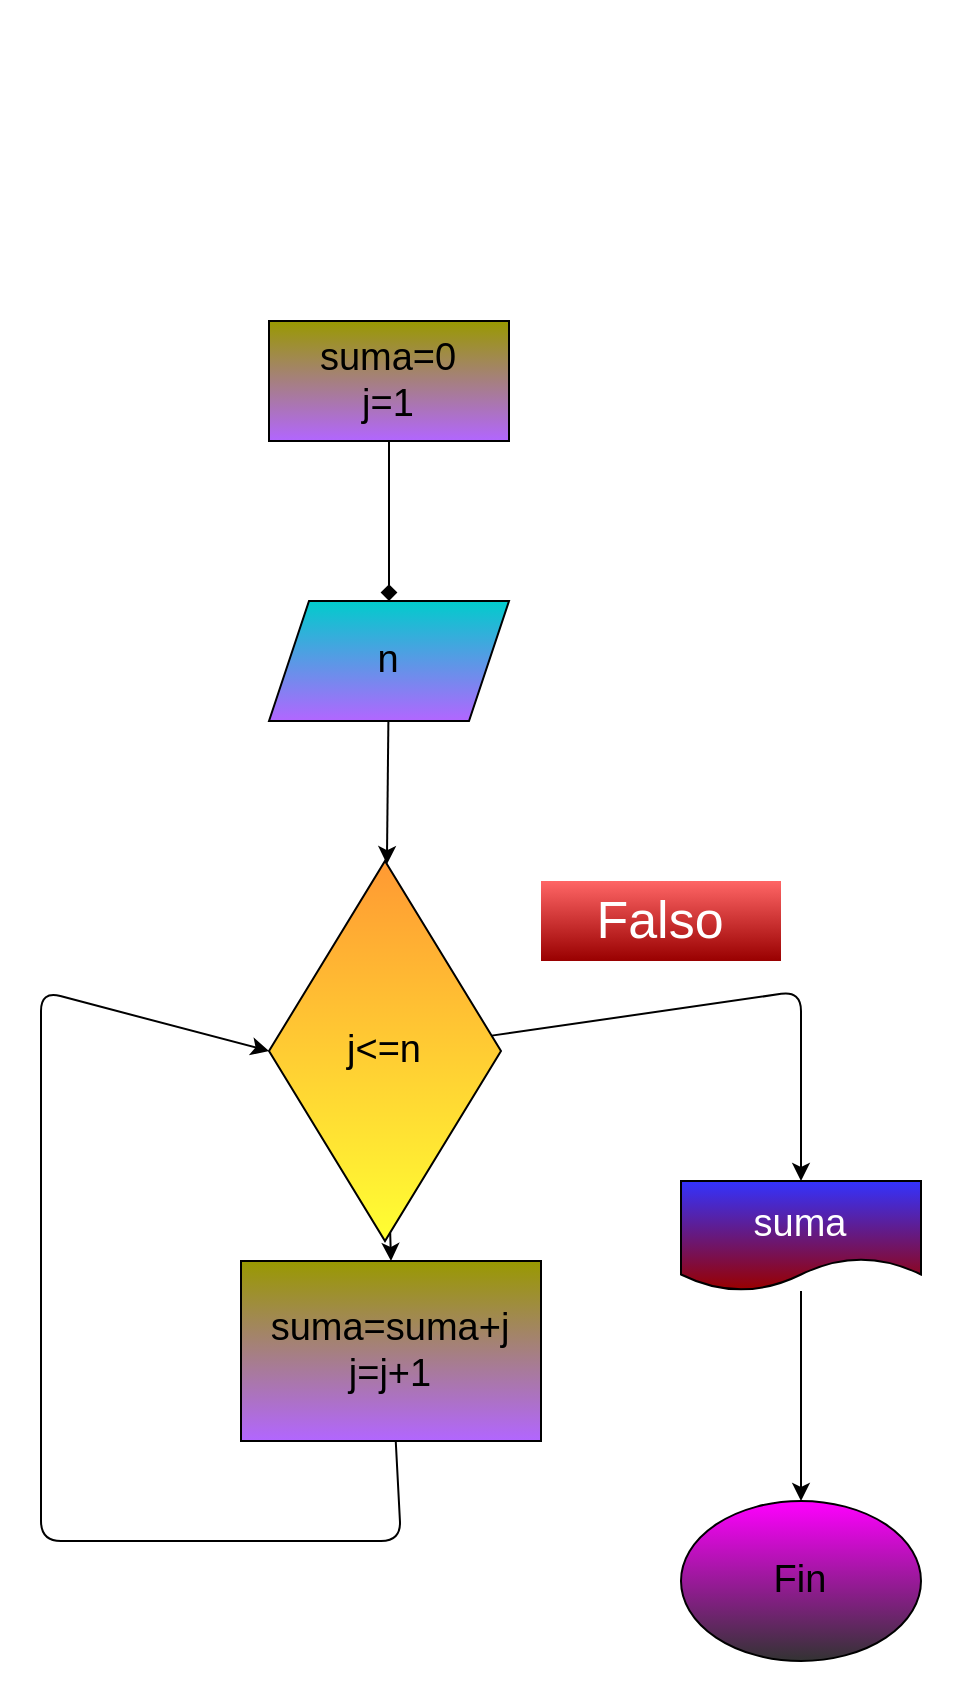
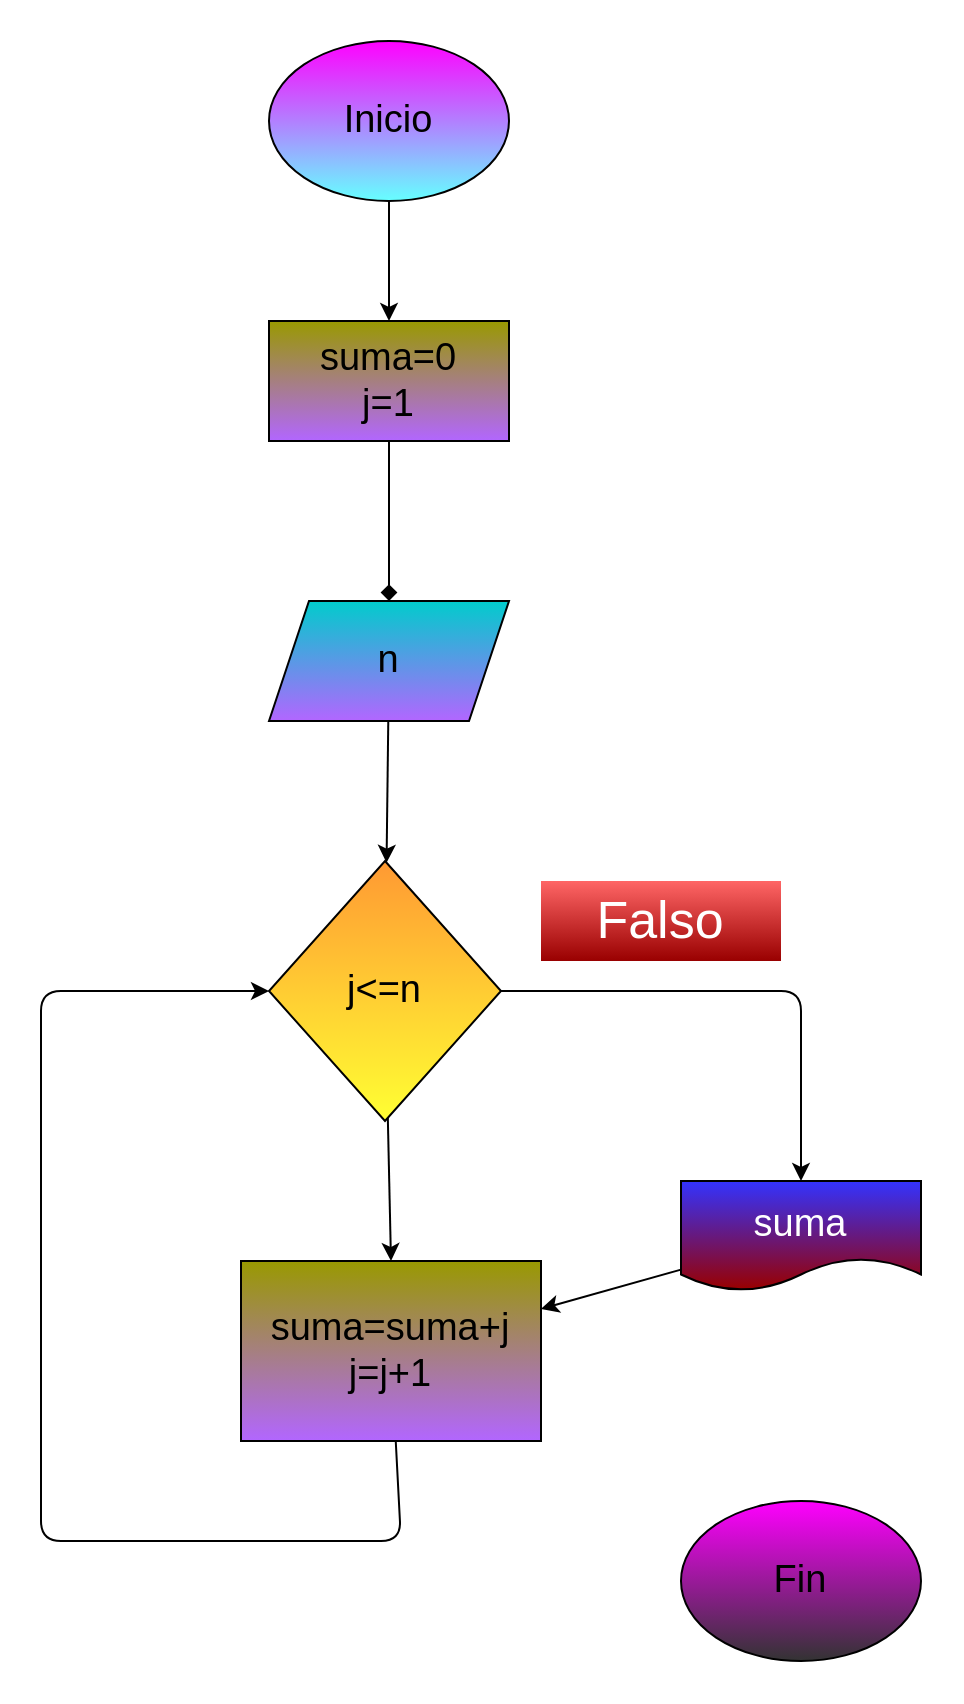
node "Inicio": added
edge "Inicio" -> "suma=0 j=1": added
node "j<=n": size 232x380 -> 232x260
edge "suma" -> "Fin": now "suma" -> "suma=suma+j j=j+1"
